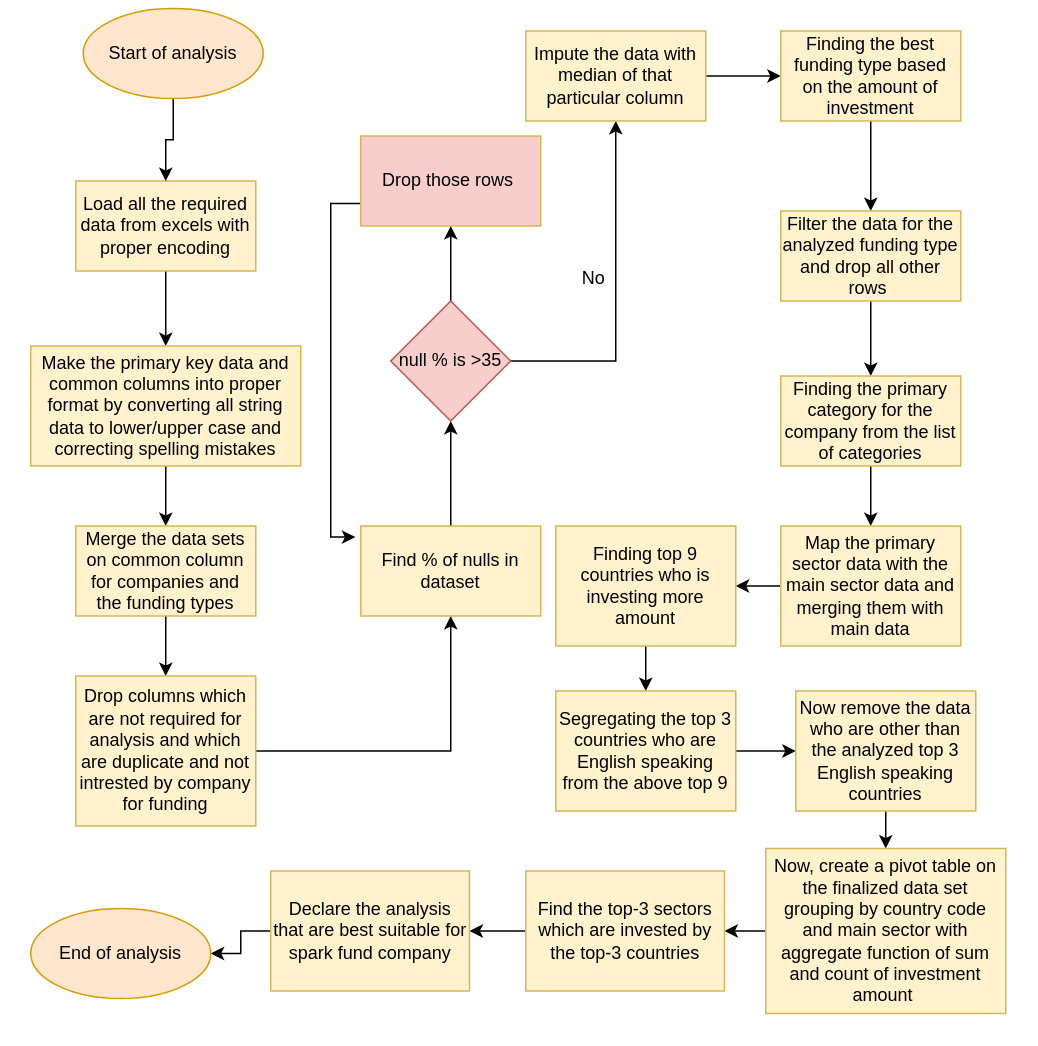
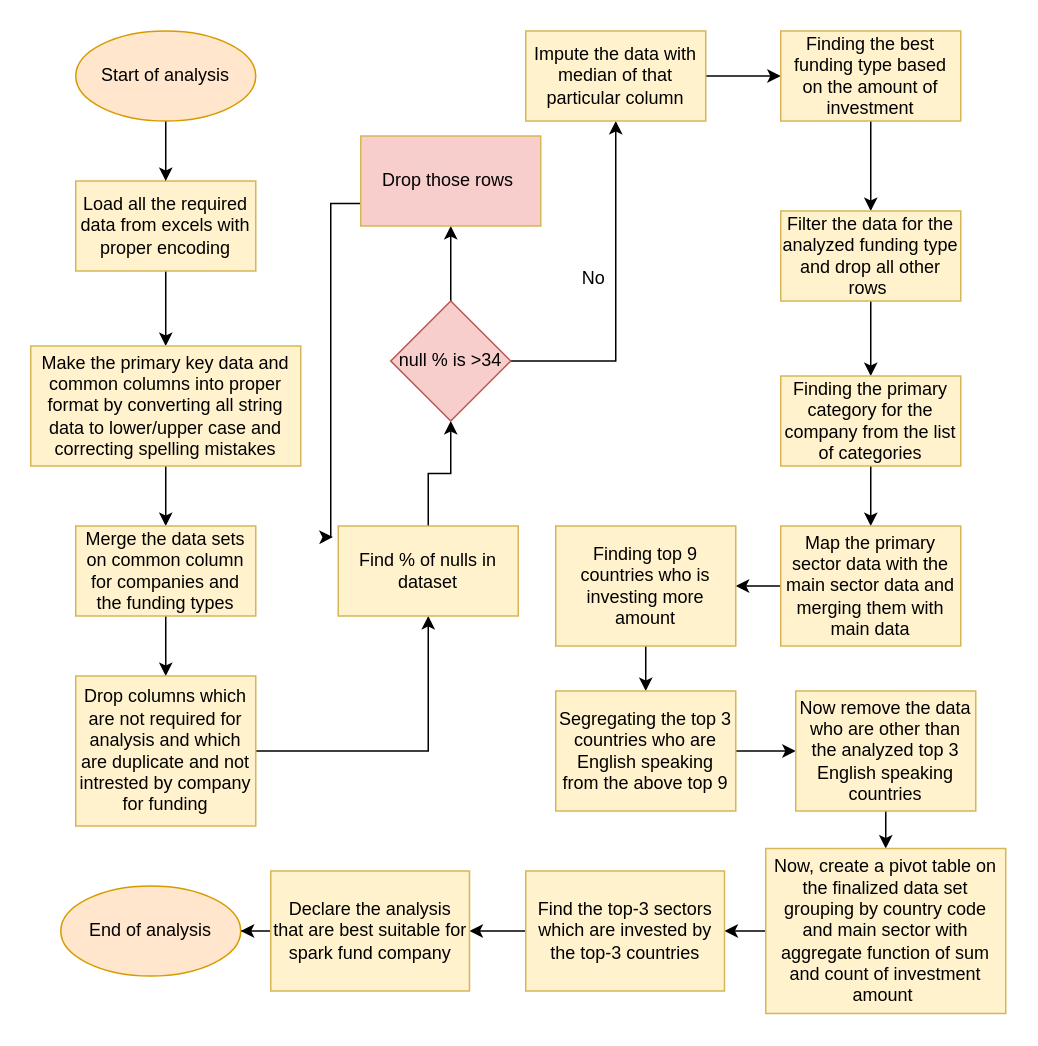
node "Start of analysis": moved (173, 53) -> (166, 76)
node "null % is >35": label "null % is >35" -> "null % is >34"
node "Find % of nulls in dataset": moved (451, 571) -> (428, 571)
node "End of analysis": moved (121, 953) -> (151, 931)
